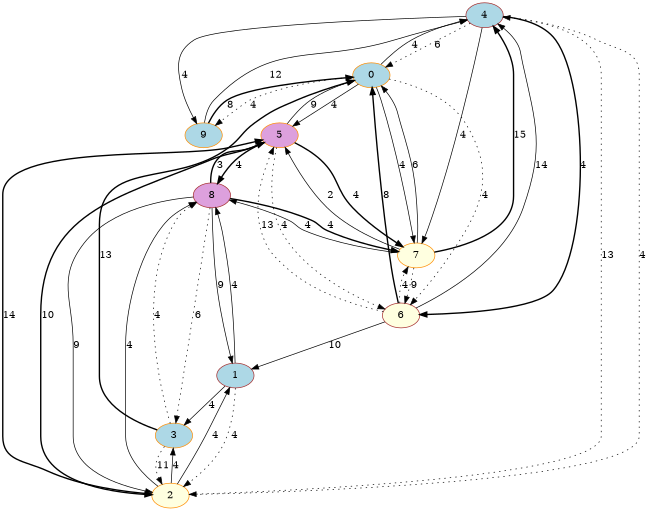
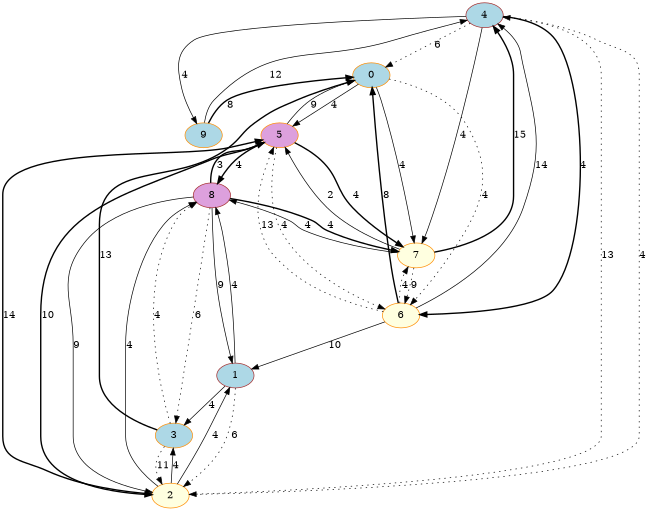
edge "0" -> "4": removed, label "4"
edge "0" -> "9": removed, label "4"
edge "7" -> "0": removed, label "6"
node "6": color brown -> darkorange
edge "1" -> "2": label "4" -> "6"
